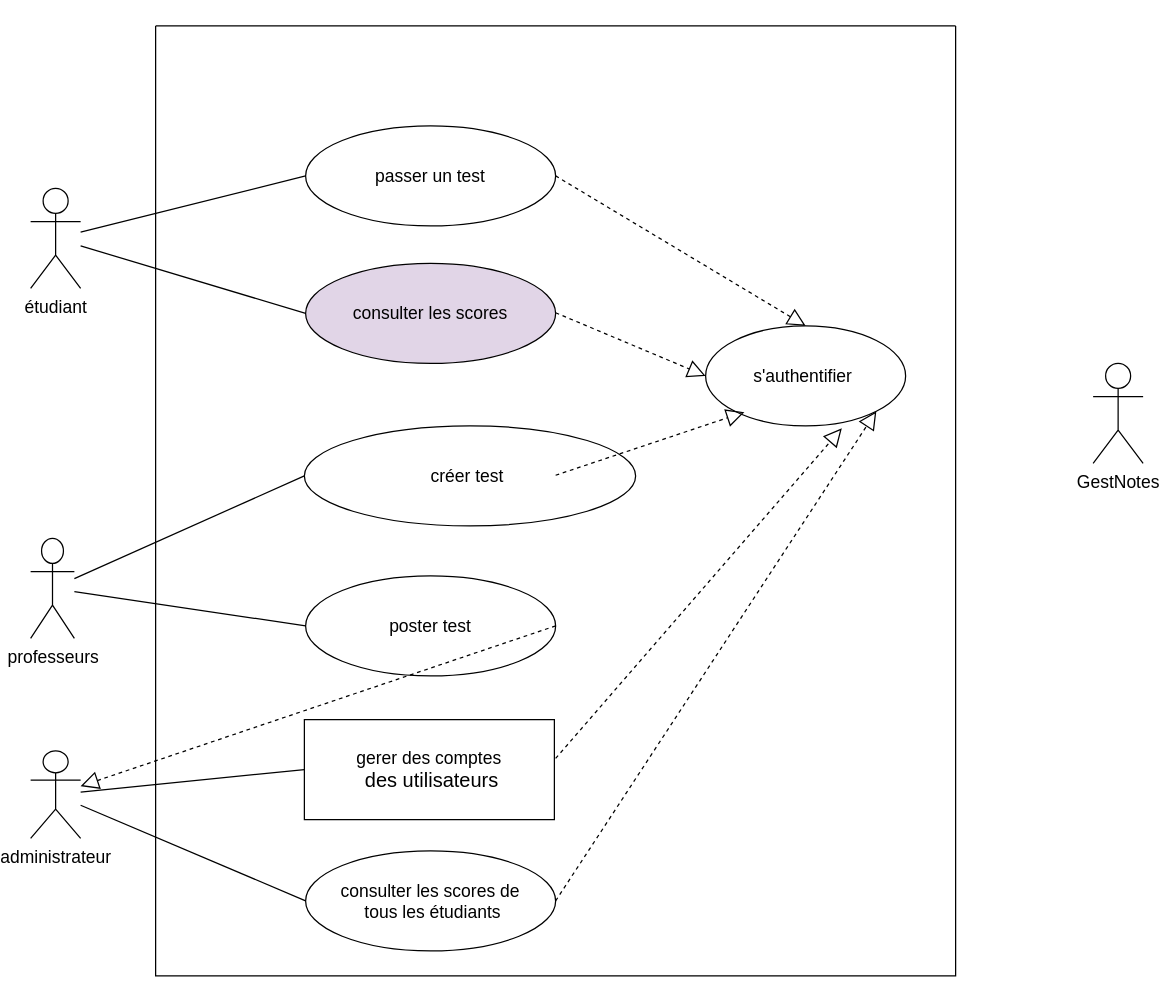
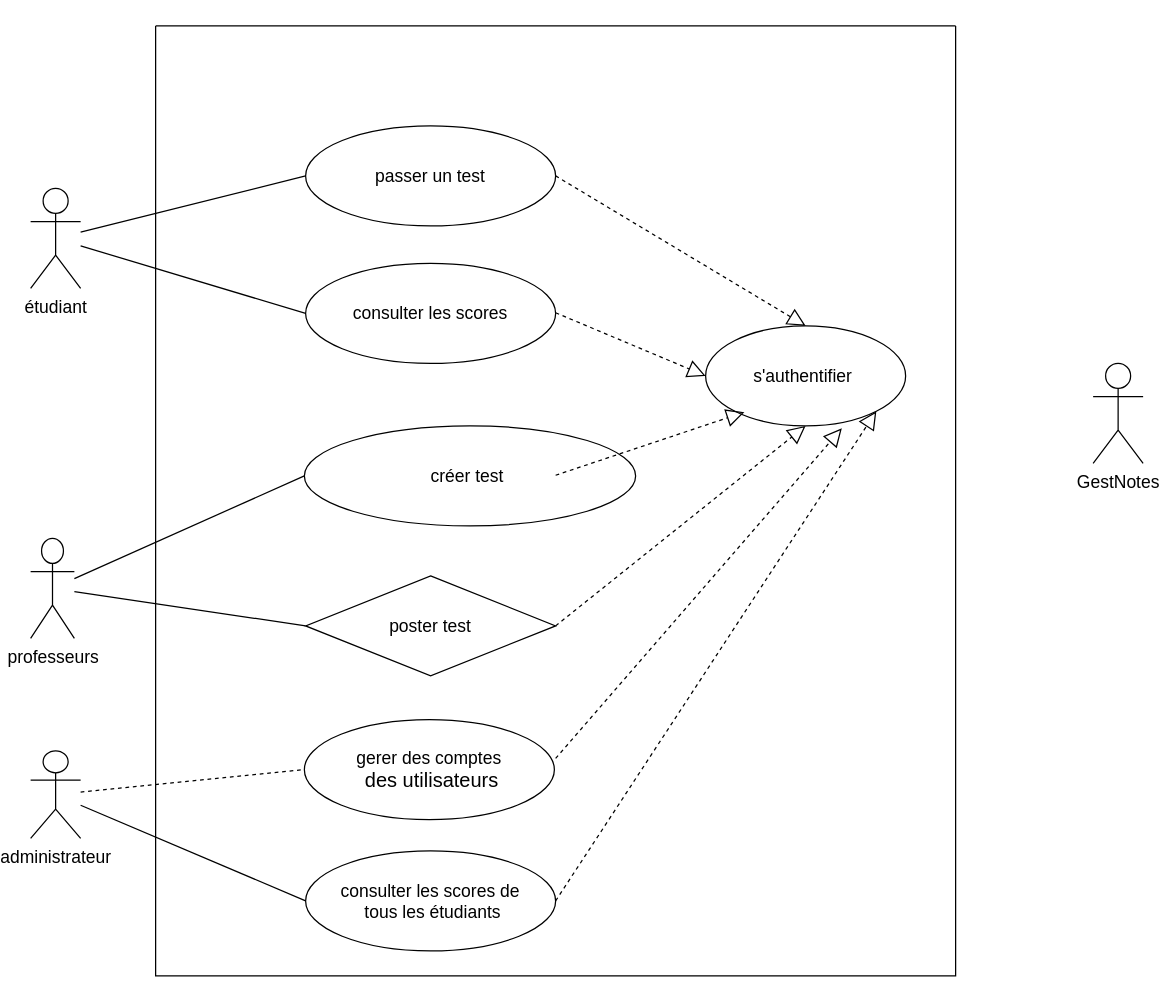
node "consulter les scores": fillcolor #e1d5e7 -> #ffffff
node "poster test": shape ellipse -> diamond
edge "poster test" -> "administrateur": now "poster test" -> "s'authentifier"
node "gerer des comptes des utilisateurs": shape rectangle -> ellipse
edge "gerer des comptes des utilisateurs" -- "administrateur": style solid -> dashed
